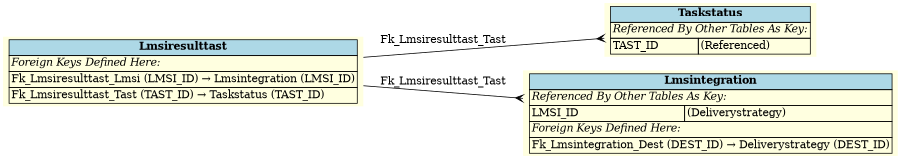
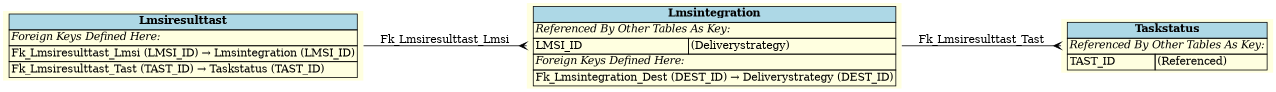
edge "Taskstatus" -- "Lmsiresulttast": now "Taskstatus" -- "Lmsintegration"
edge "Lmsiresulttast" -- "Lmsintegration": label " Fk_Lmsiresulttast_Tast " -> " Fk_Lmsiresulttast_Lmsi "
